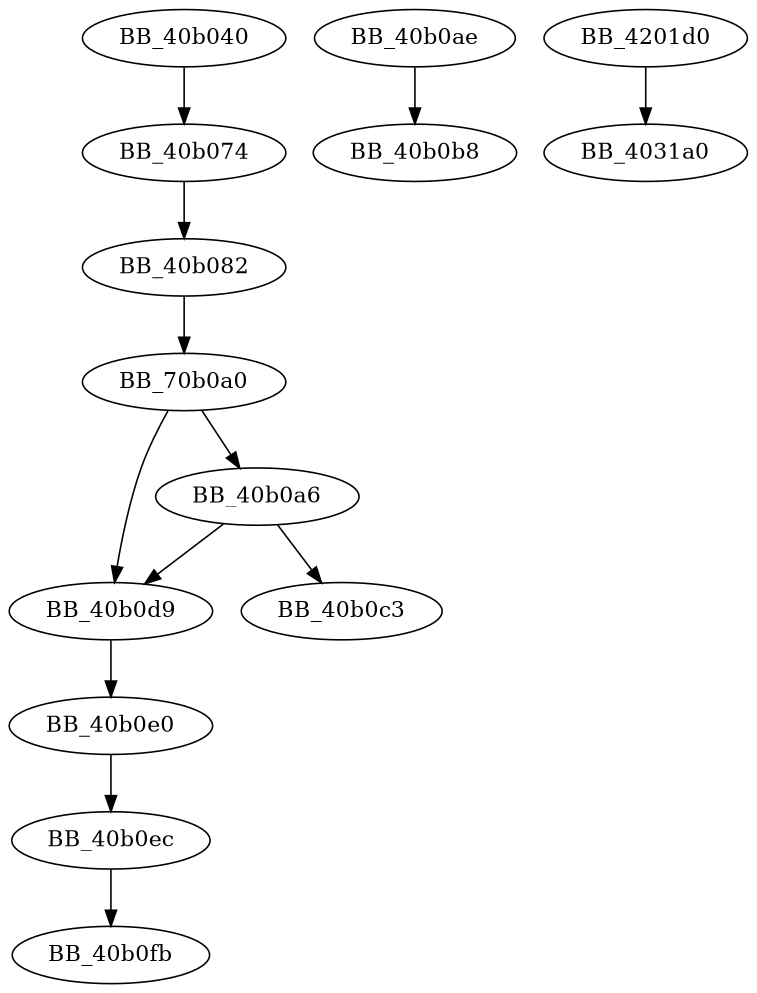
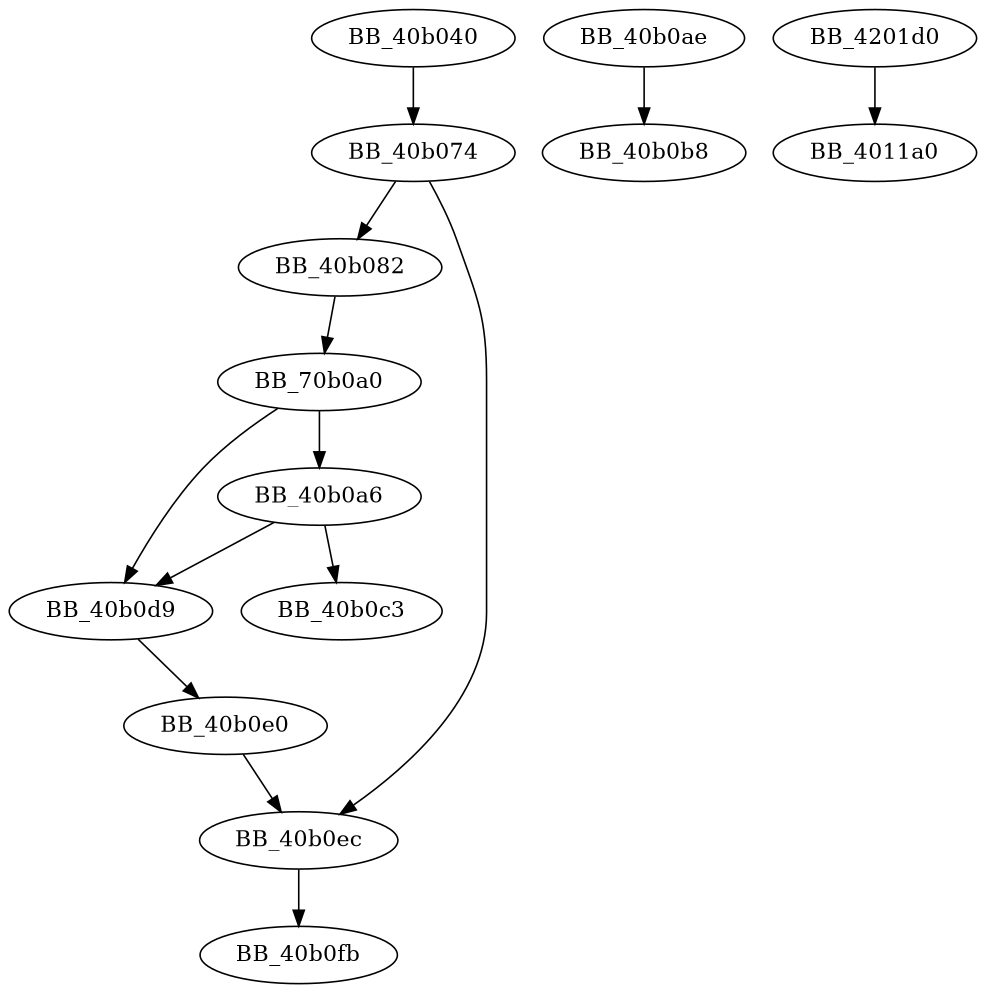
node "BB_4031a0": label "BB_4031a0" -> "BB_4011a0"
edge "BB_40b074" -> "BB_40b0ec": added
